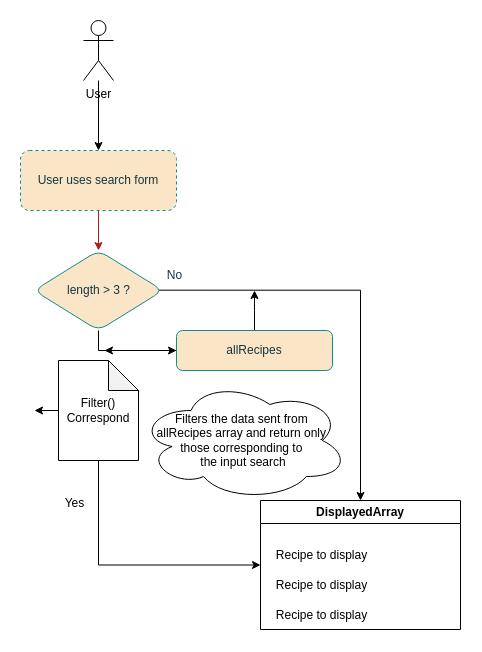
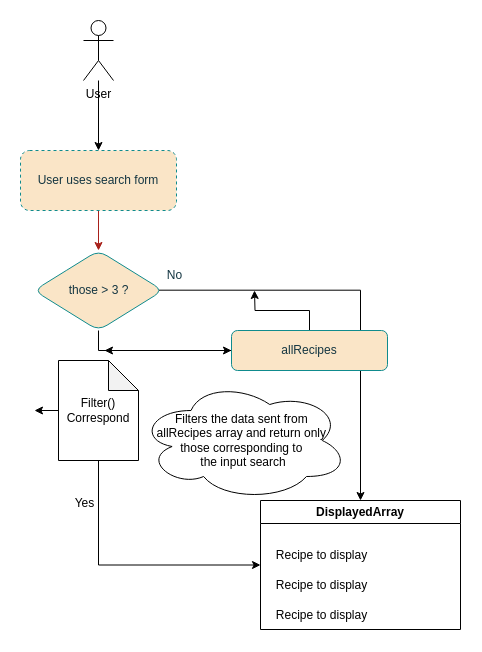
node "length > 3 ?": label "length > 3 ?" -> "those > 3 ?"
node "allRecipes": moved (255, 351) -> (310, 351)
node "Yes": moved (75, 504) -> (85, 504)
